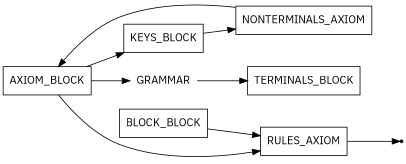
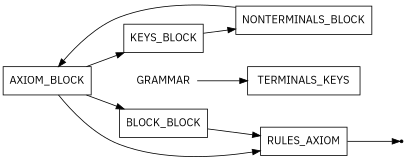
node "NONTERMINALS_AXIOM": label "NONTERMINALS_AXIOM" -> "NONTERMINALS_BLOCK"
edge "AXIOM_BLOCK" -> "GRAMMAR": now "AXIOM_BLOCK" -> "BLOCK_BLOCK"
node "TERMINALS_BLOCK": label "TERMINALS_BLOCK" -> "TERMINALS_KEYS"
